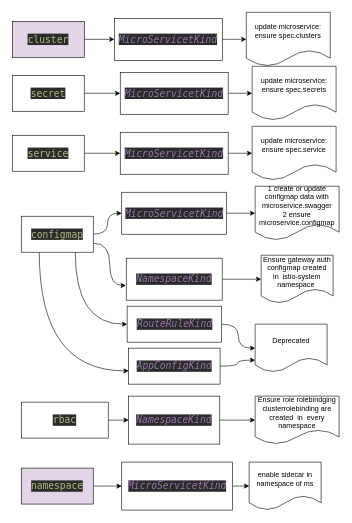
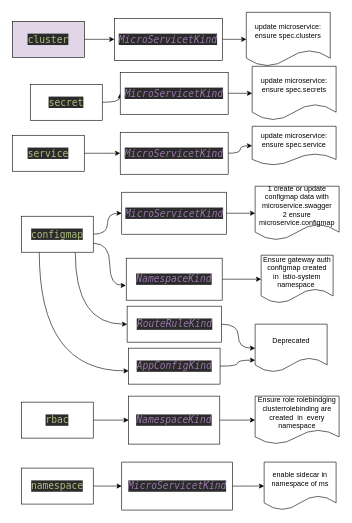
node "secret": moved (48, 93) -> (66, 102)
node "update microservice: ensure spec.service": size 84x54 -> 84x39
node "rbac": size 87x36 -> 72x36
node "namespace": fillcolor #e1d5e7 -> #ffffff
node "enable sidecar in namespace of ms": moved (285, 486) -> (300, 486)
